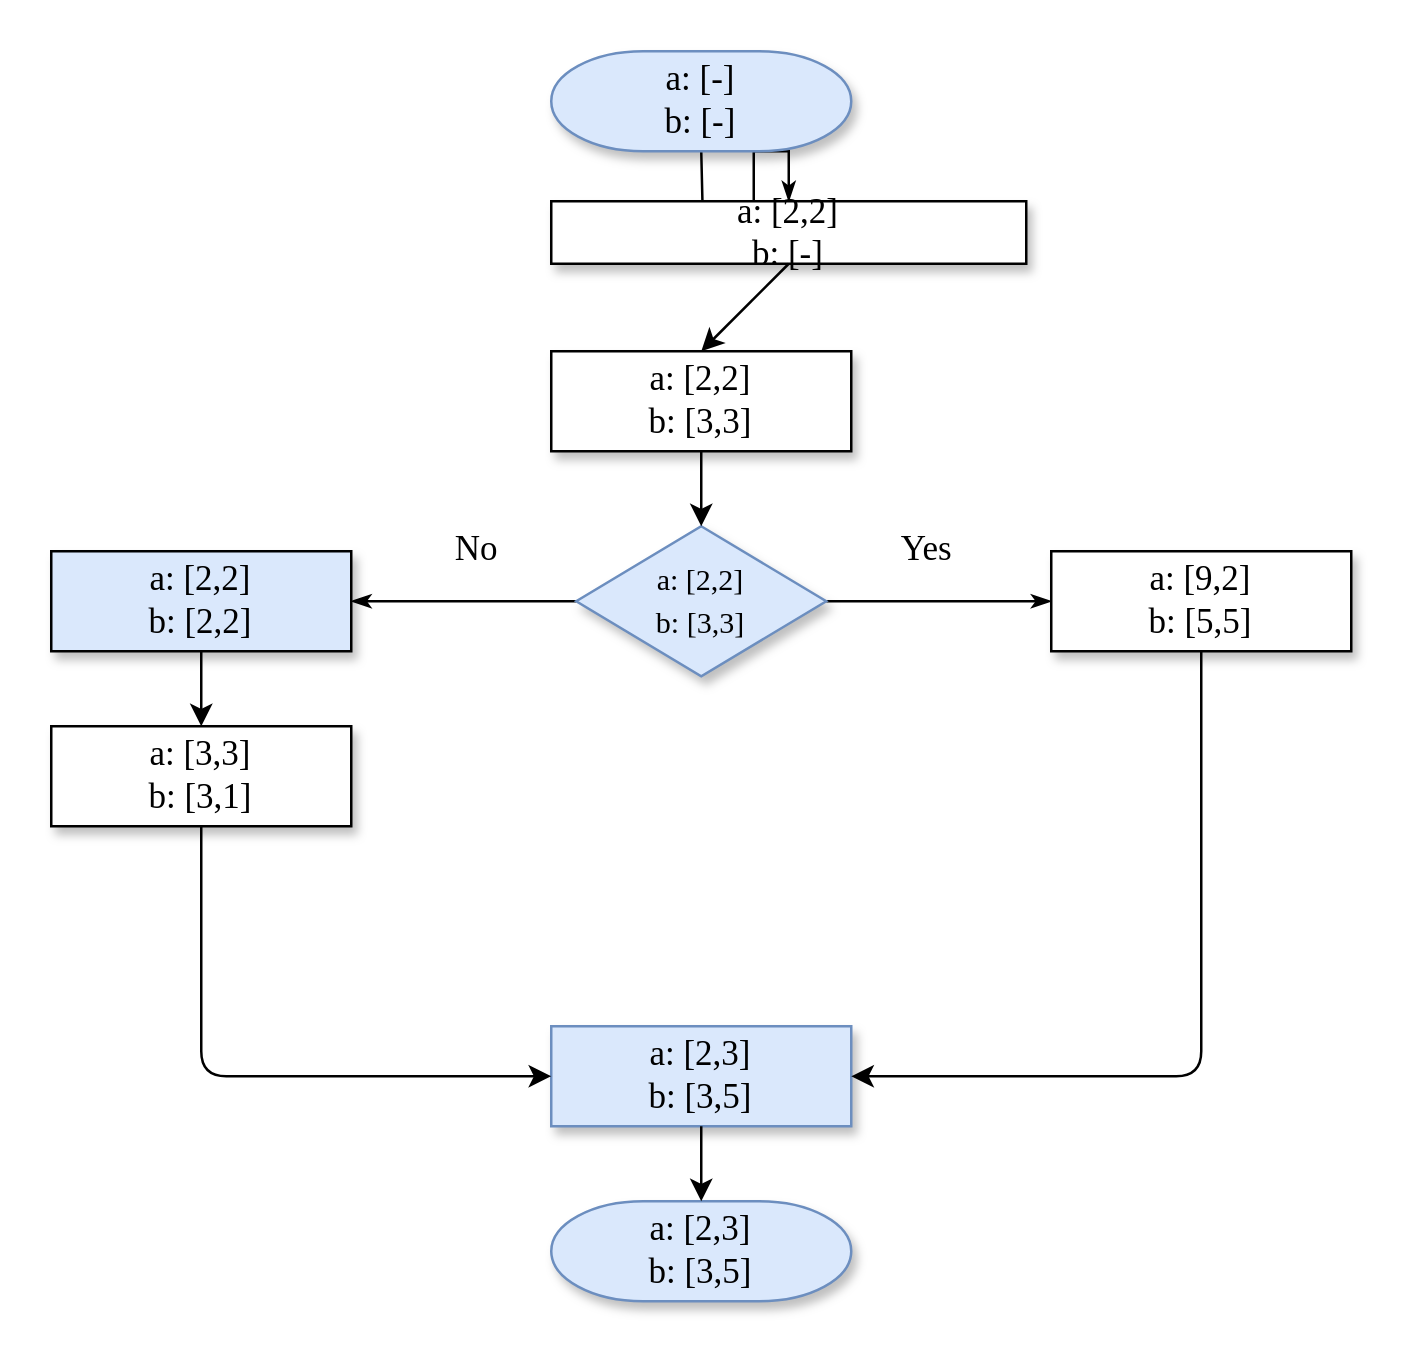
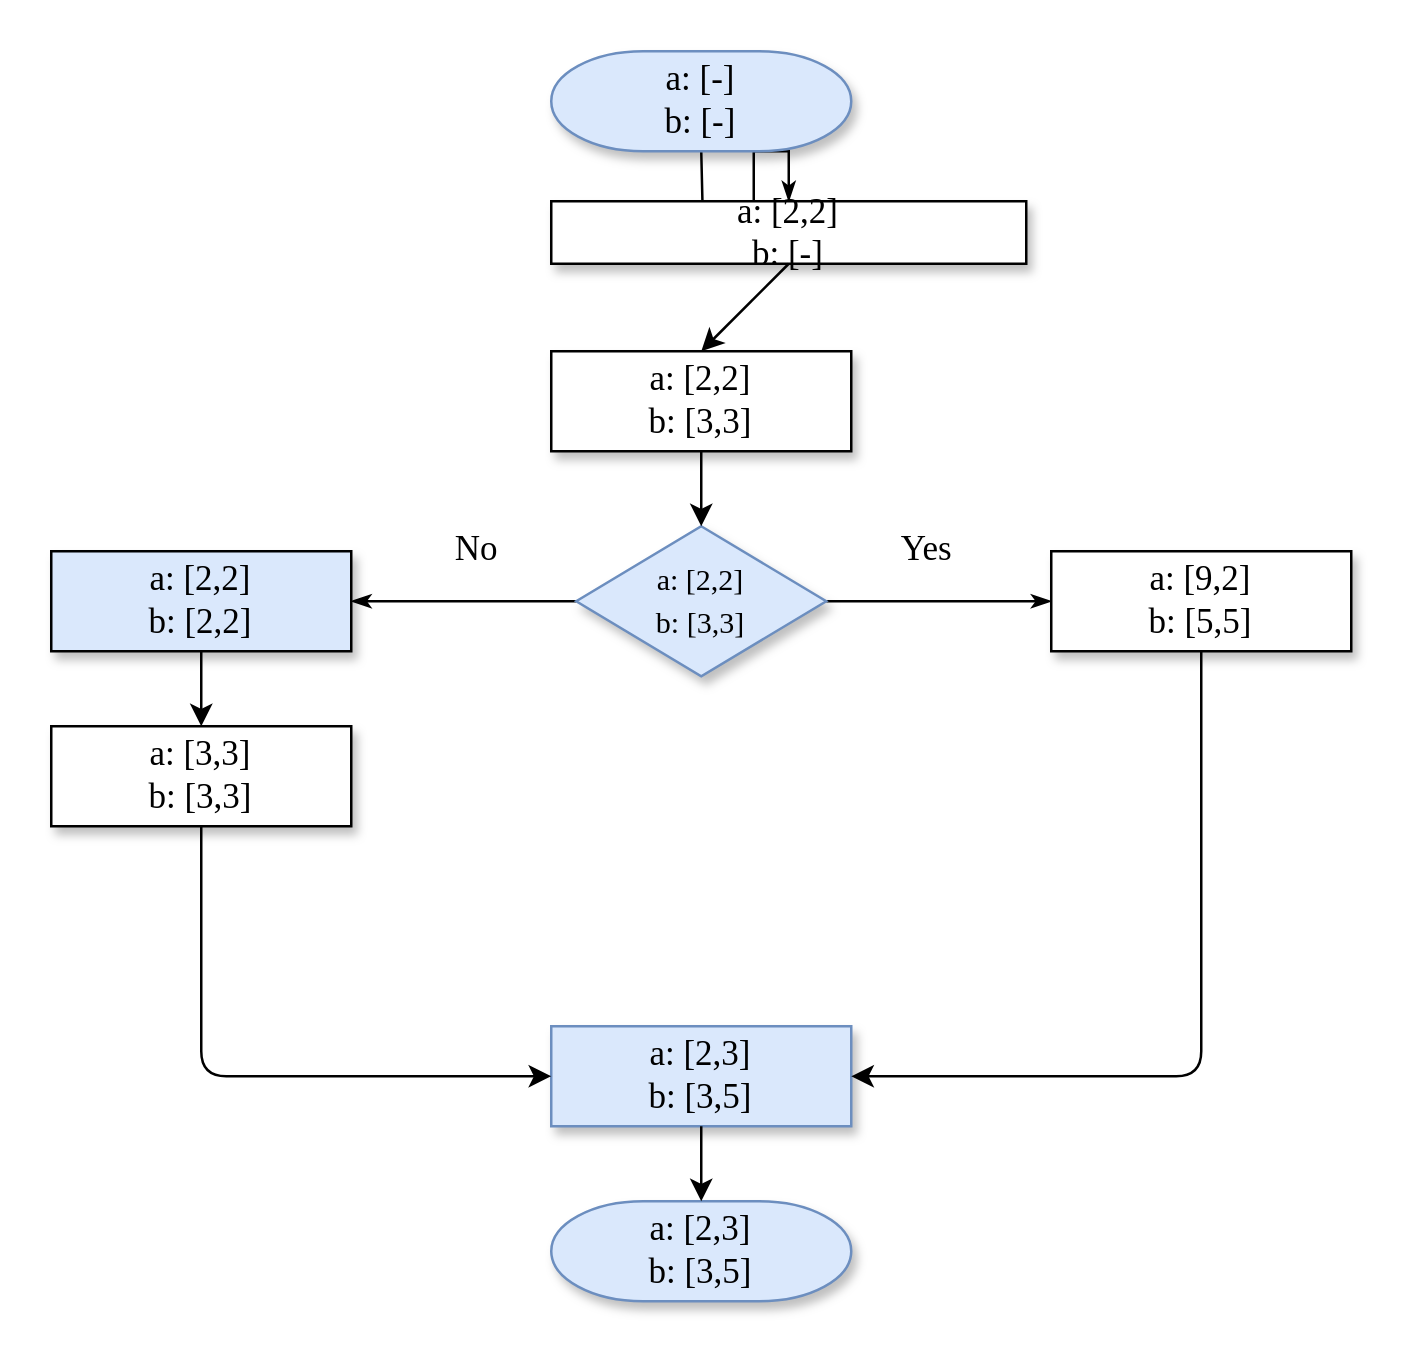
node "a: [3,3] b: [3,1]": label "a: [3,3] b: [3,1]" -> "a: [3,3] b: [3,3]"
